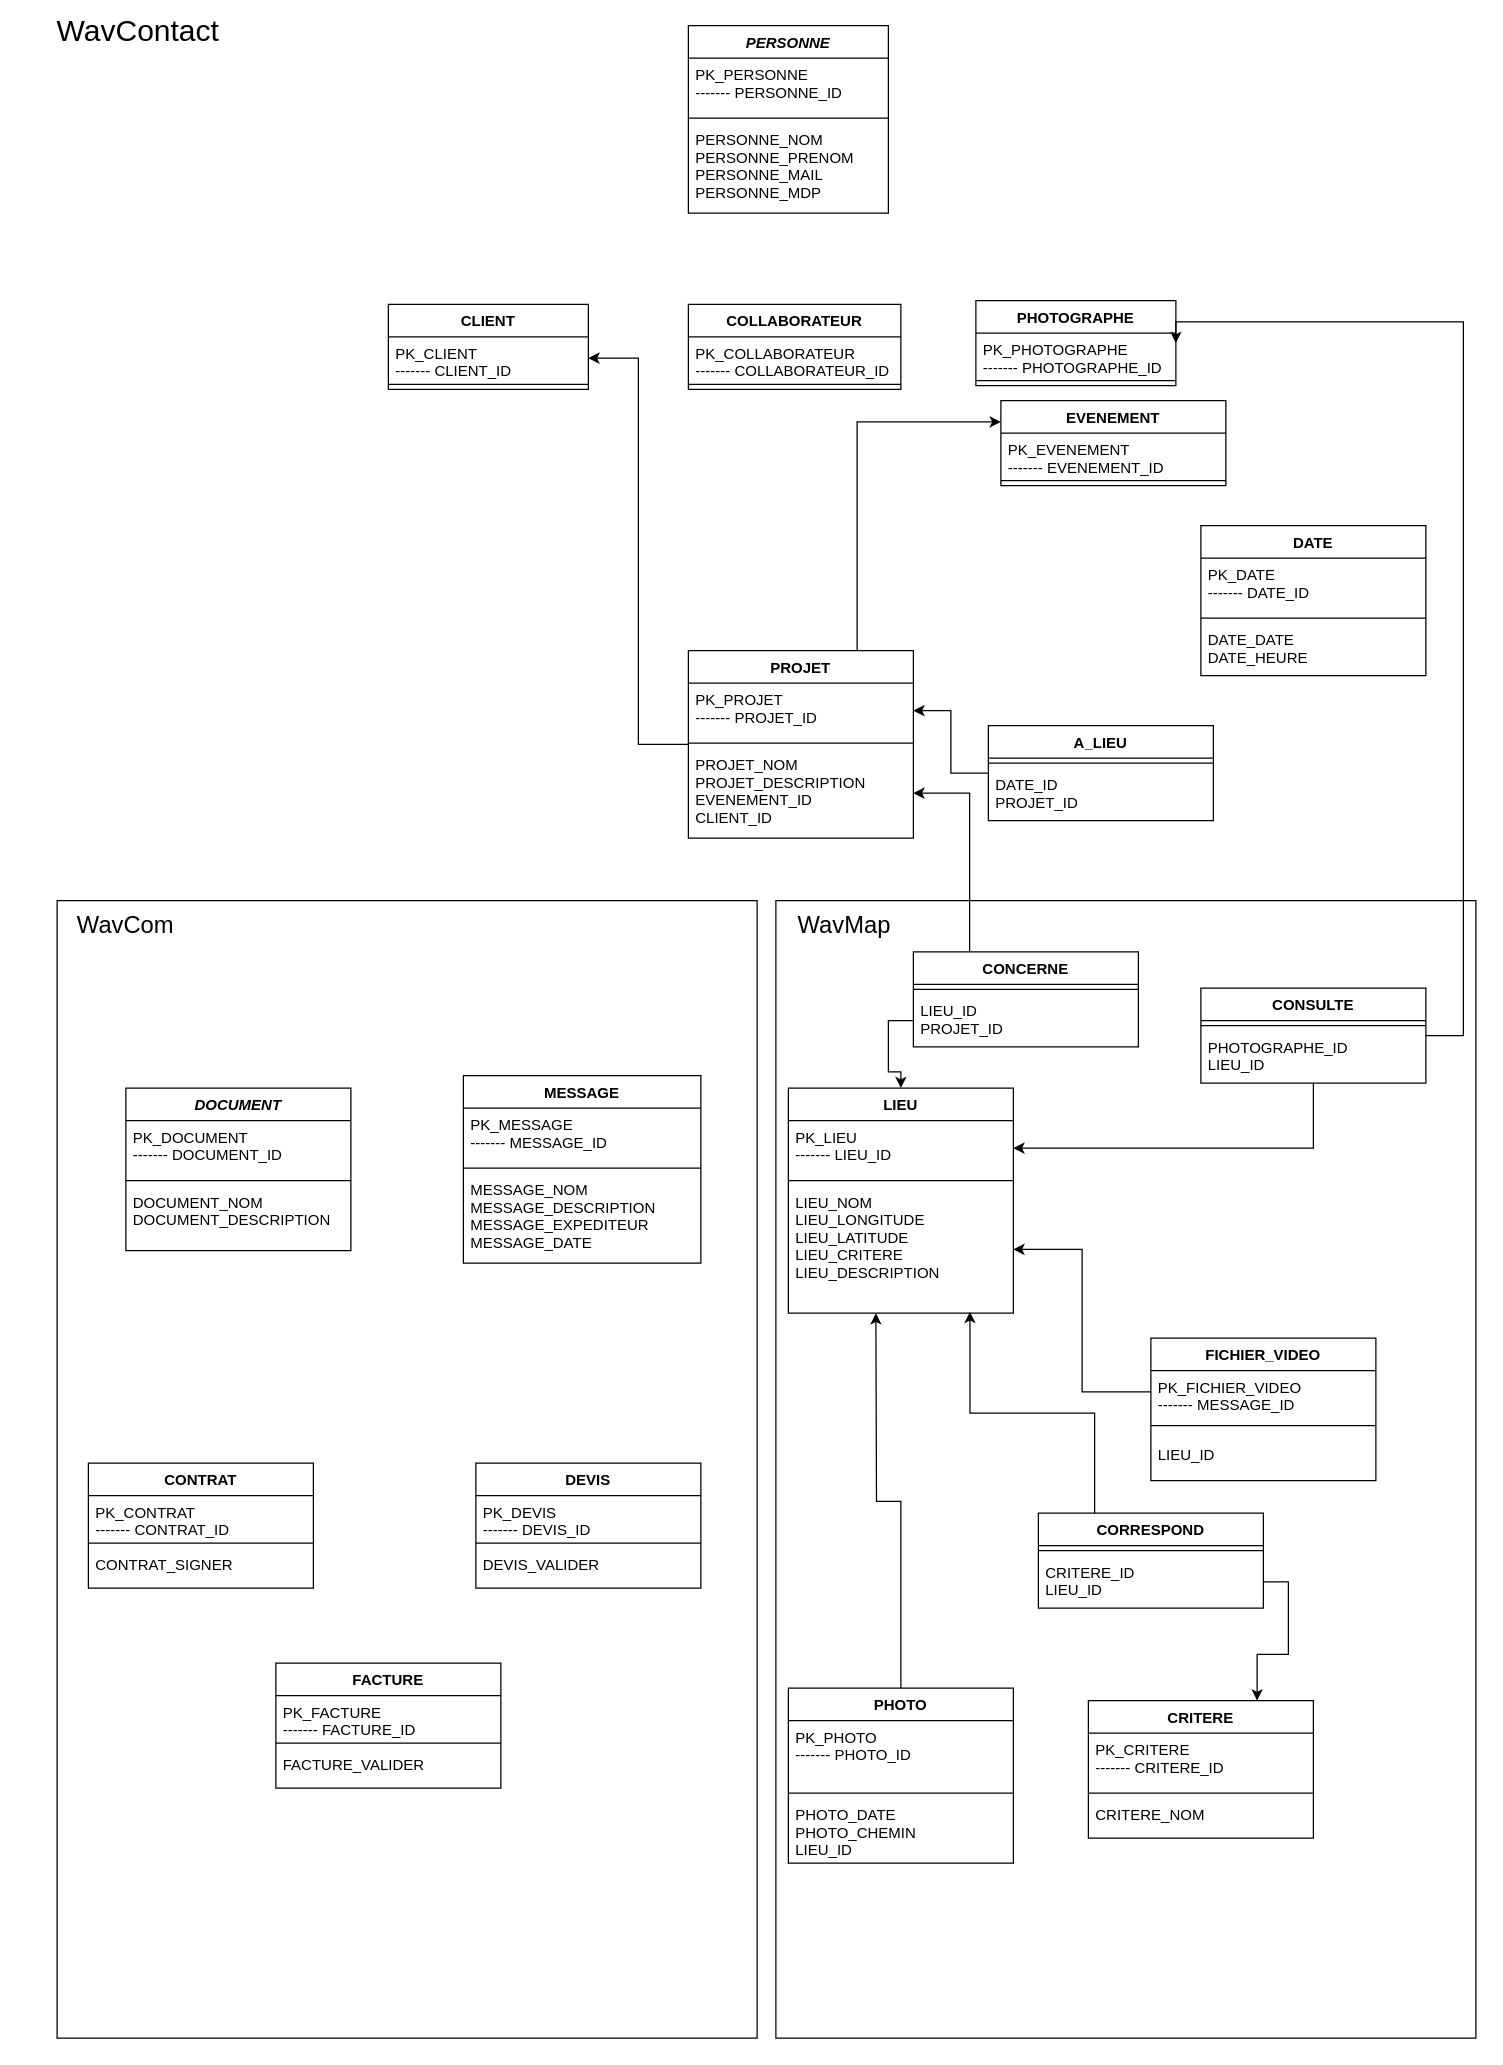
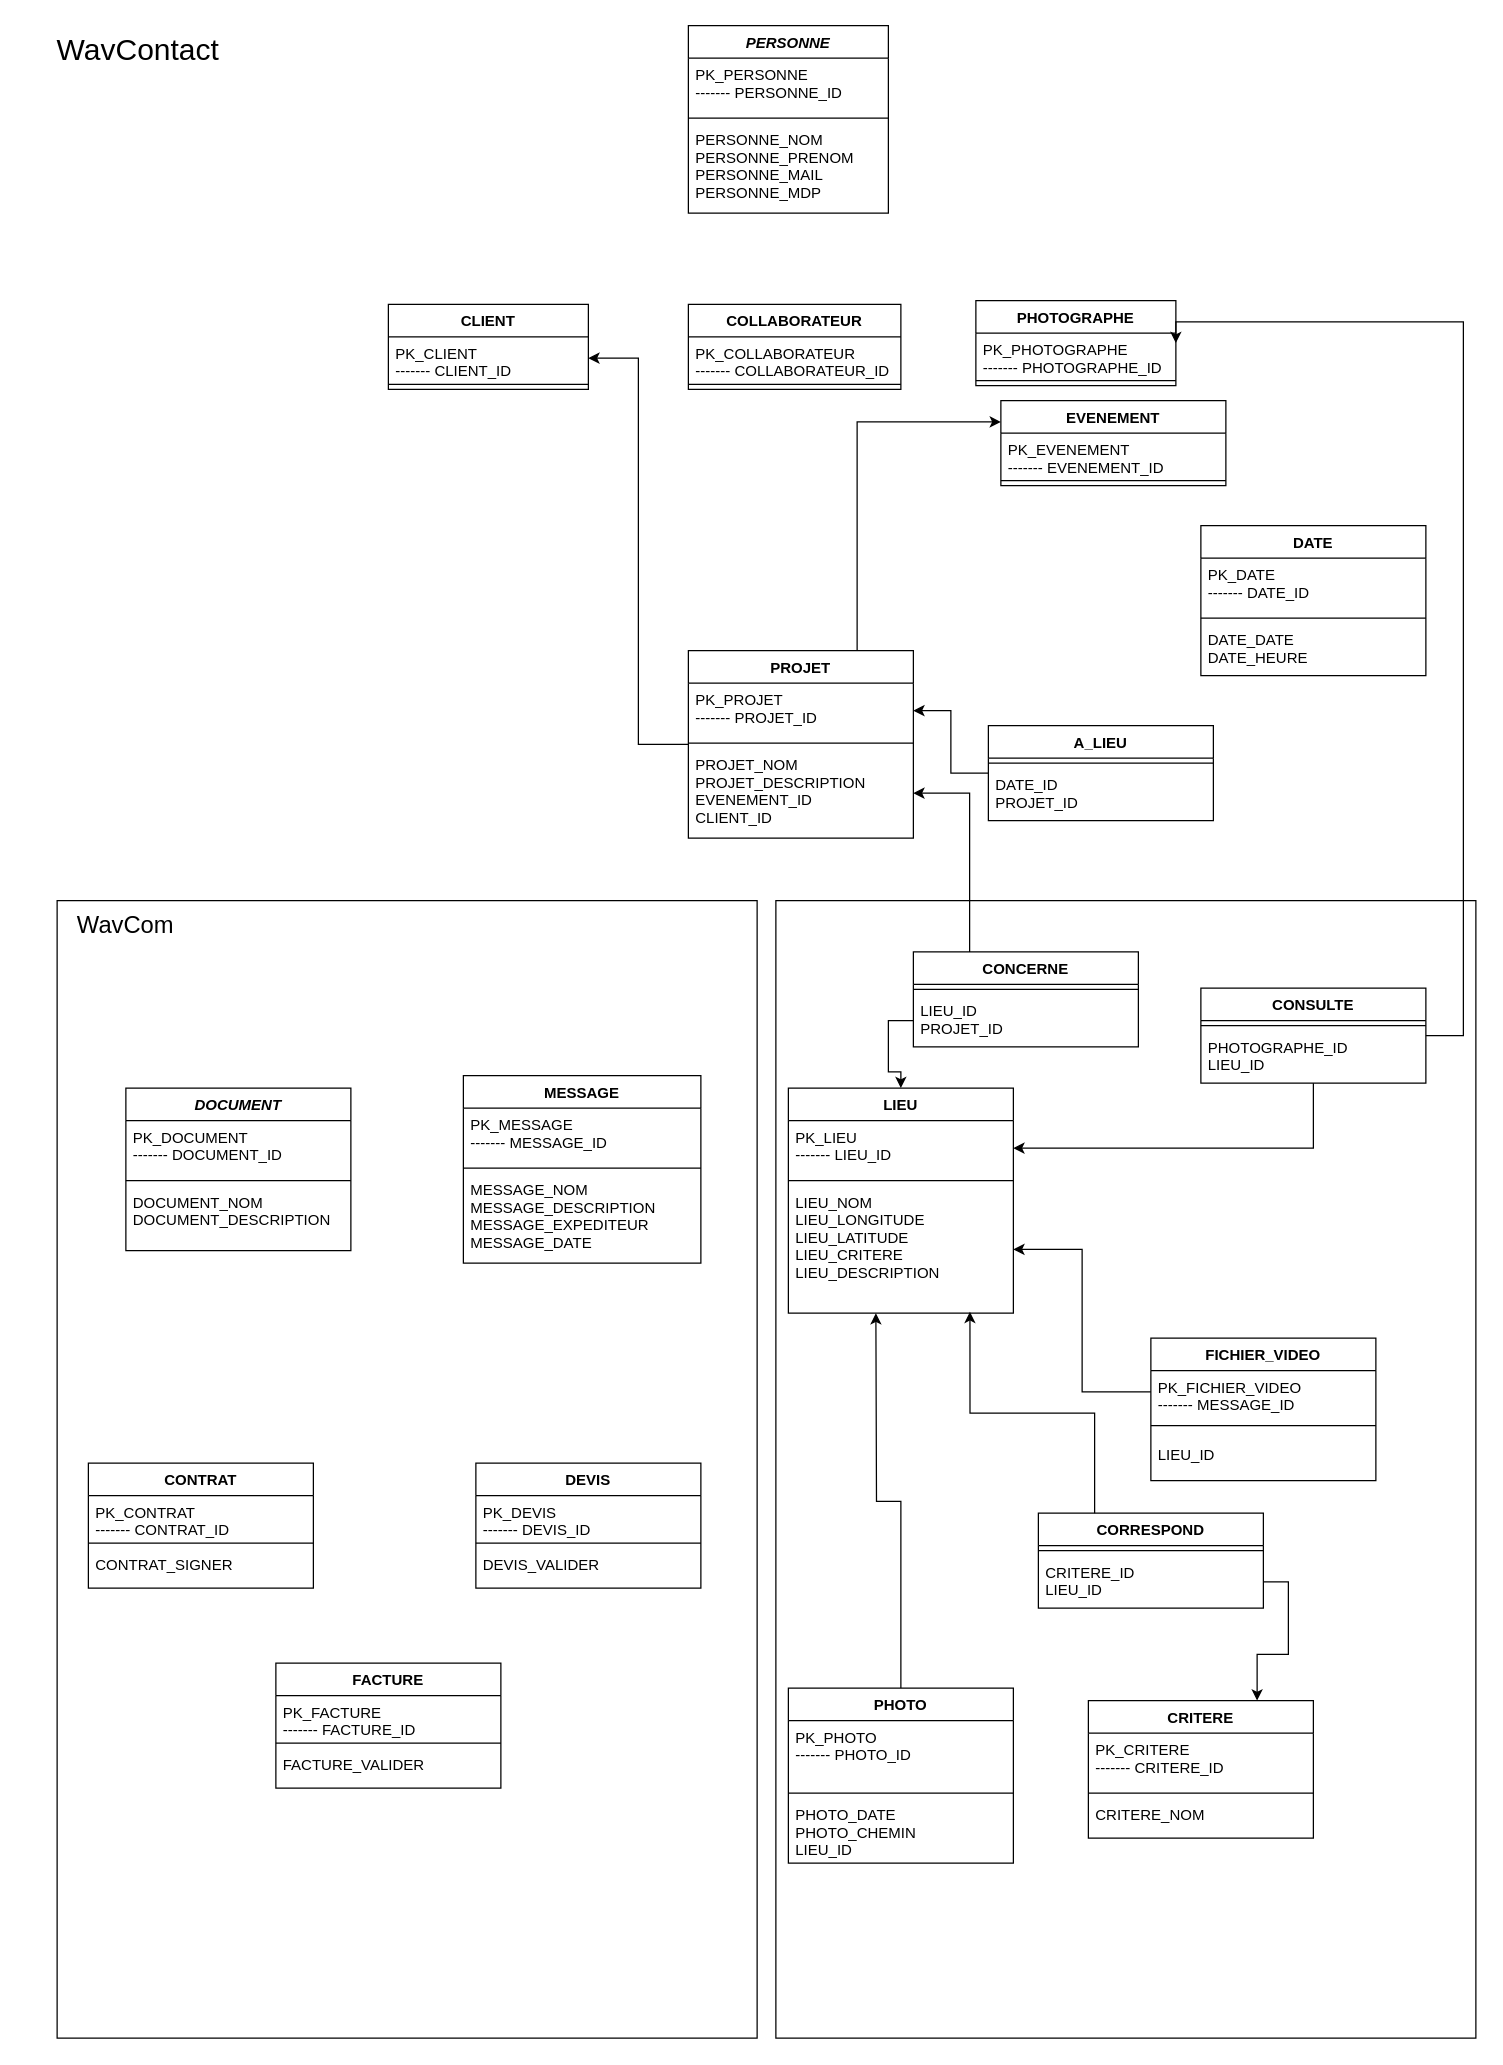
node "WavContact": moved (138, 32) -> (138, 51)
node "WavMap": removed
